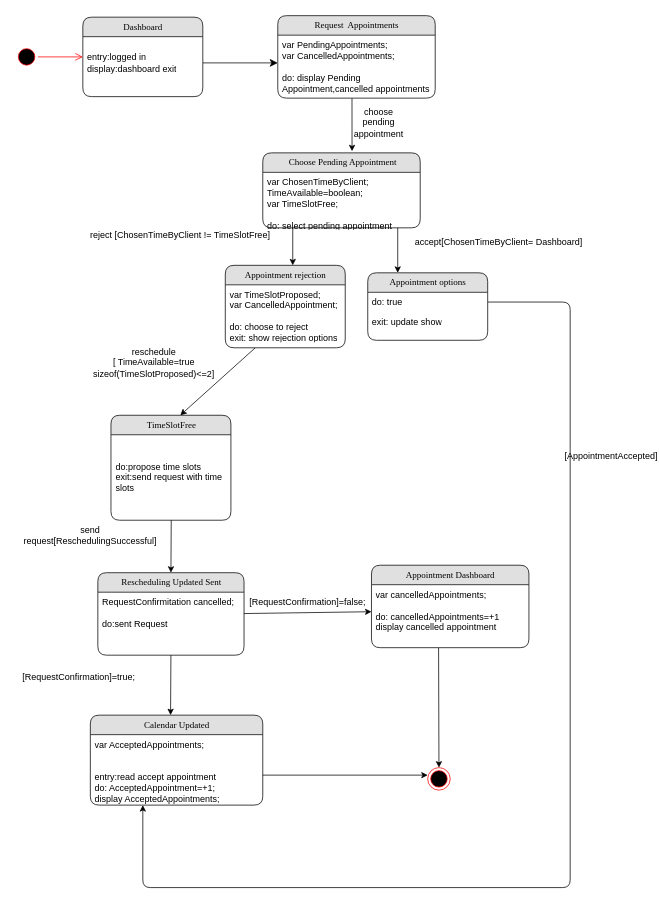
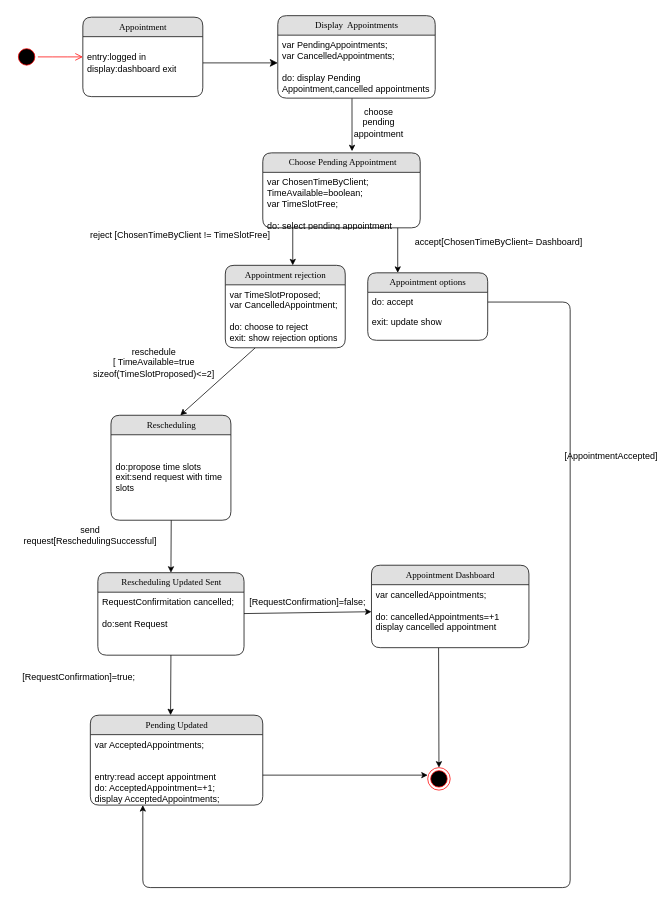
node "Request Appointments": label "Request Appointments" -> "Display Appointments"
node "Dashboard": label "Dashboard" -> "Appointment"
node "do: true": label "do: true" -> "do: accept"
node "TimeSlotFree": label "TimeSlotFree" -> "Rescheduling"
node "Calendar Updated": label "Calendar Updated" -> "Pending Updated"
